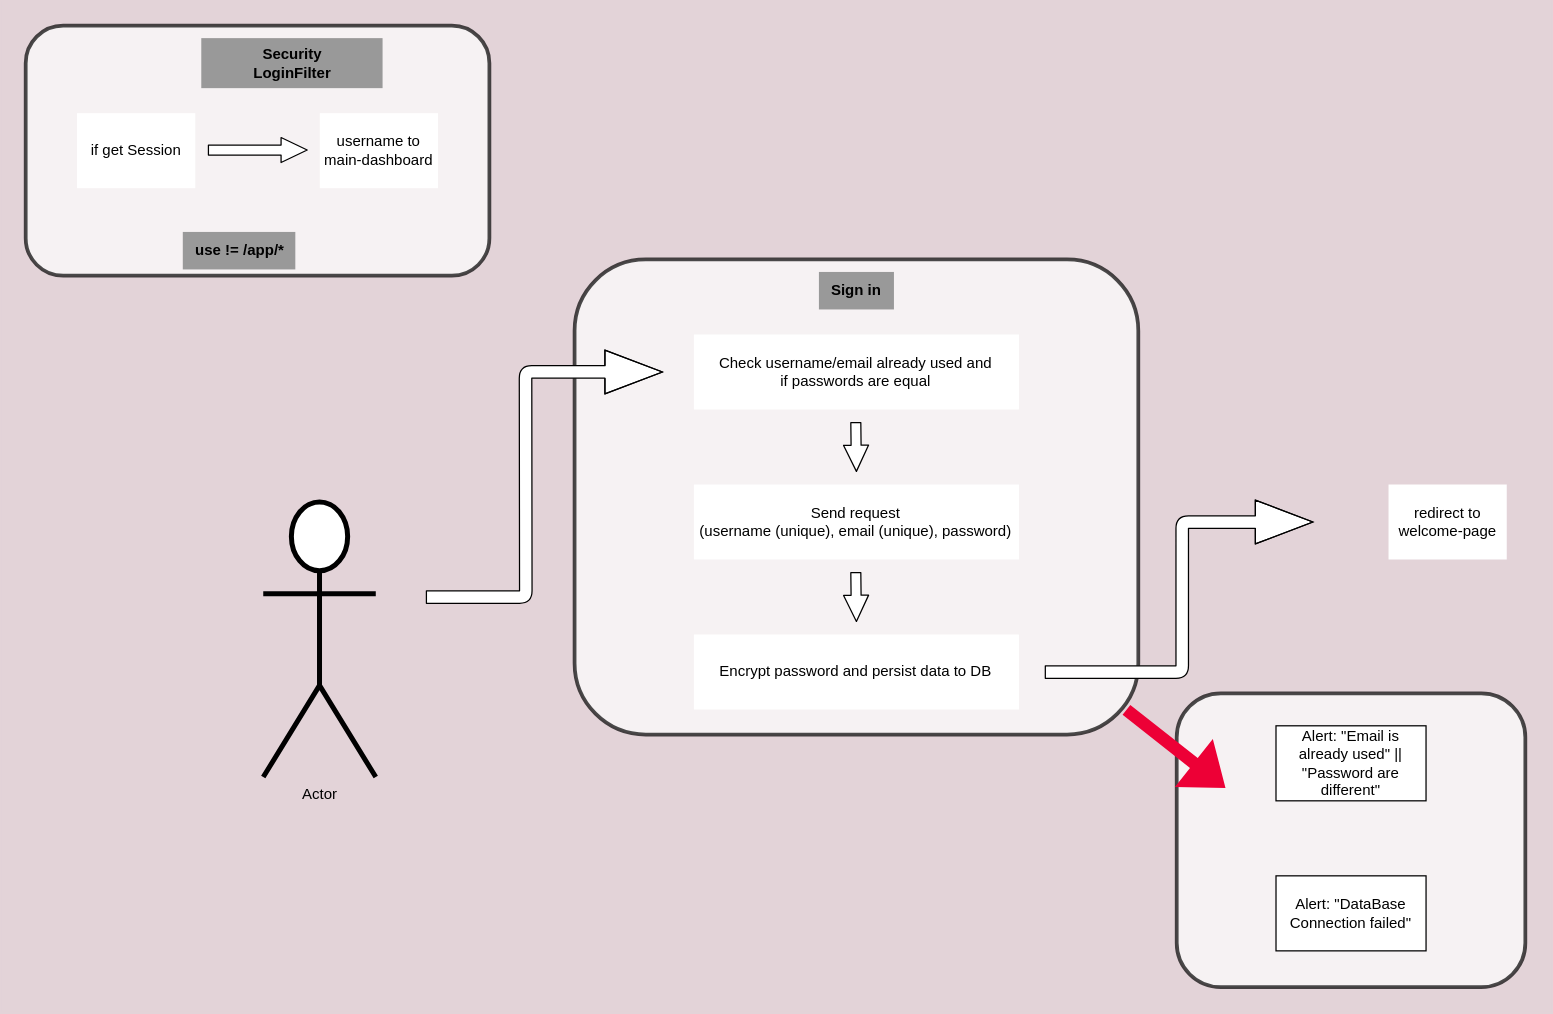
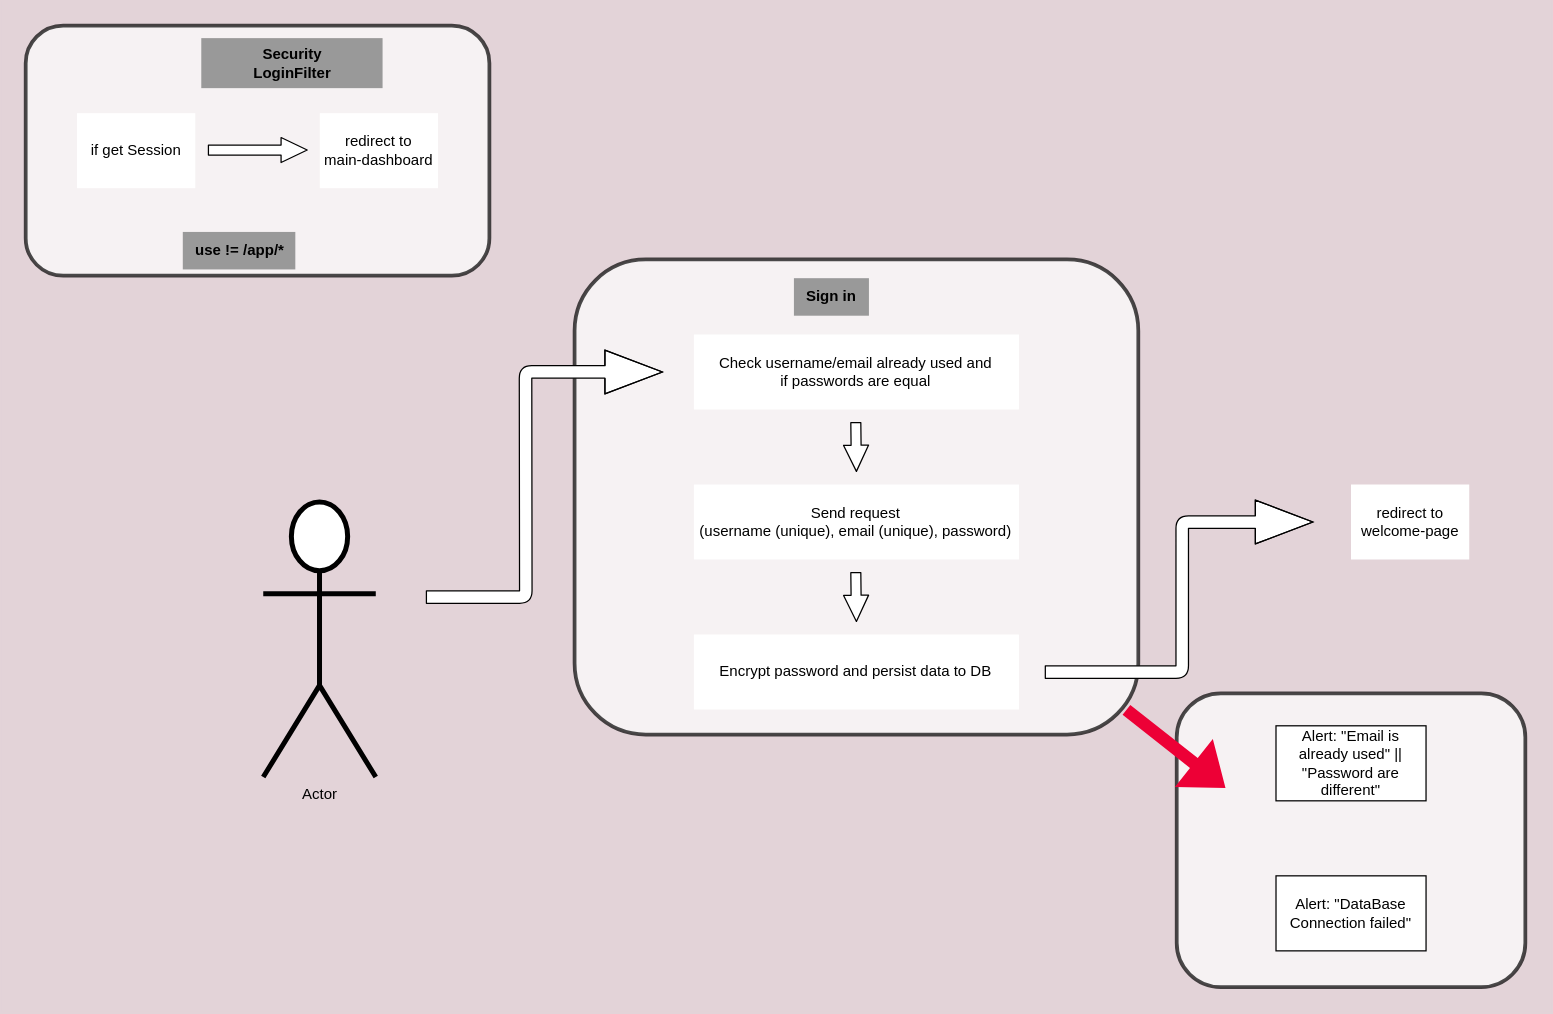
node "username to main-dashboard": label "username to main-dashboard" -> "redirect to main-dashboard"
node "Sign in": moved (856, 291) -> (831, 297)
node "redirect to welcome-page": moved (1447, 522) -> (1410, 522)
